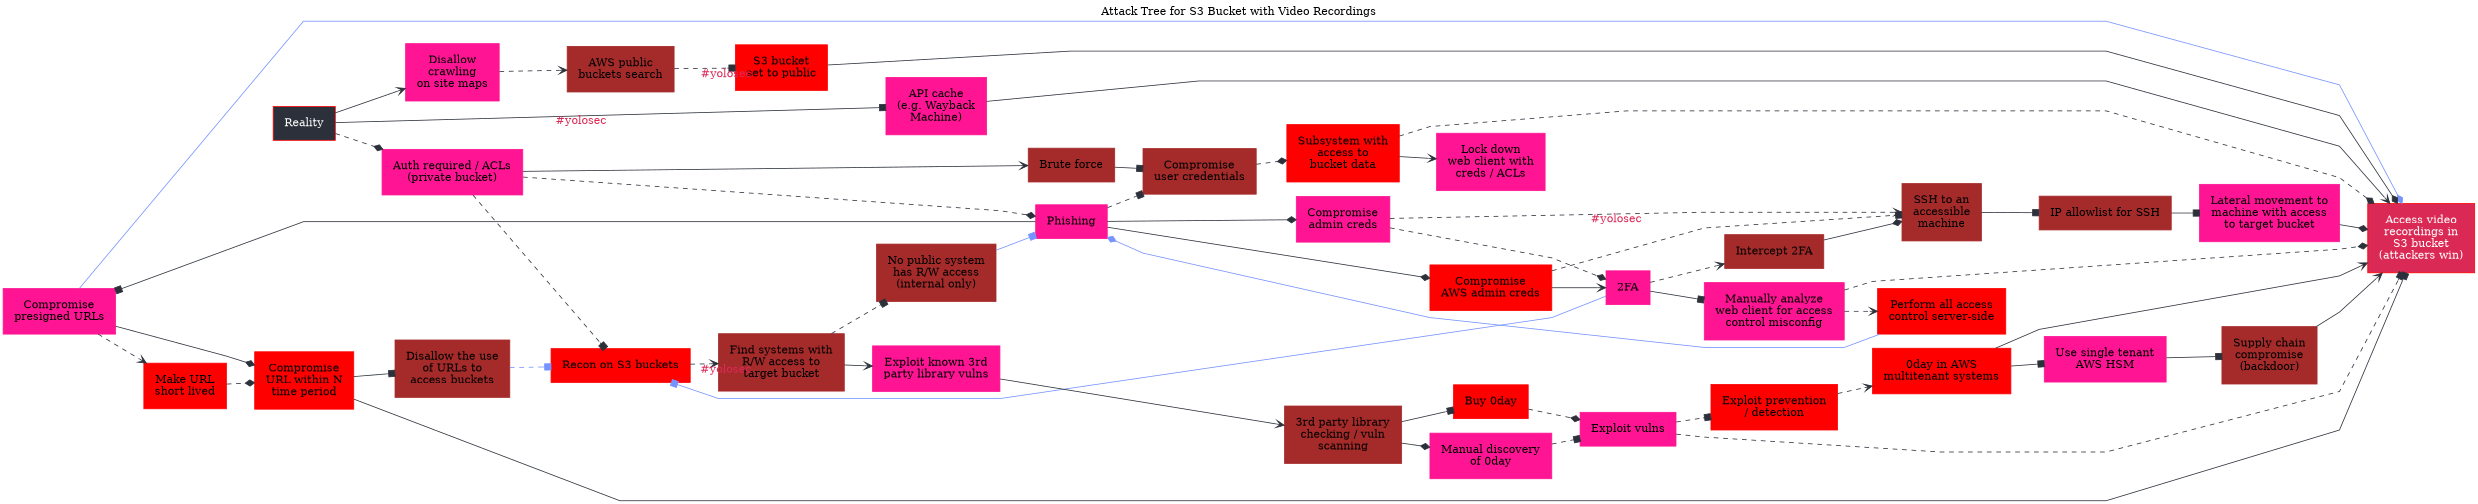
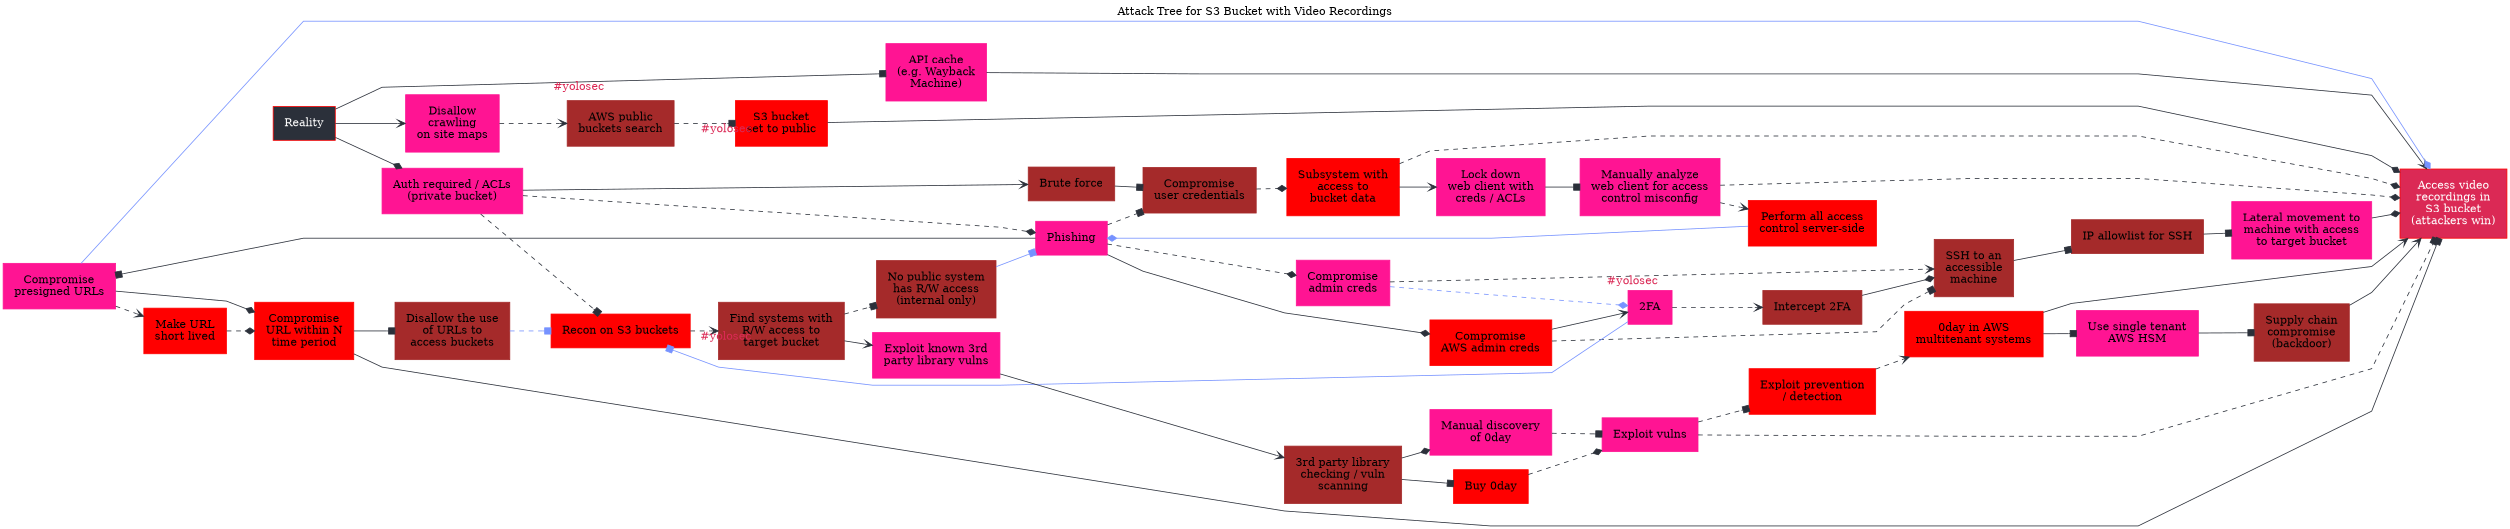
edge "Reality" -> "Auth required / ACLs (private bucket)": style dashed -> solid
edge "Phishing" -> "Compromise admin creds": style solid -> dashed
edge "Compromise admin creds" -> "2FA": color #2b303a -> #7692ff
edge "2FA" -> "Manually analyze web client for access control misconfig": now "Lock down web client with creds / ACLs" -> "Manually analyze web client for access control misconfig"
